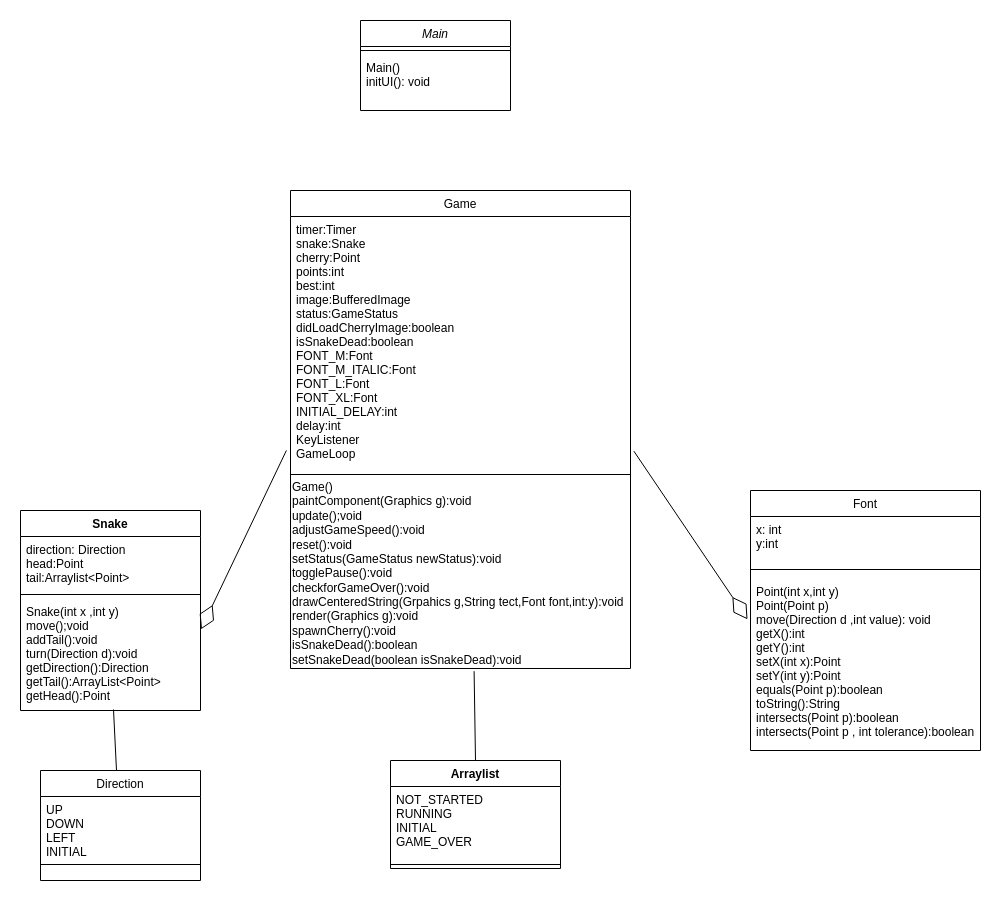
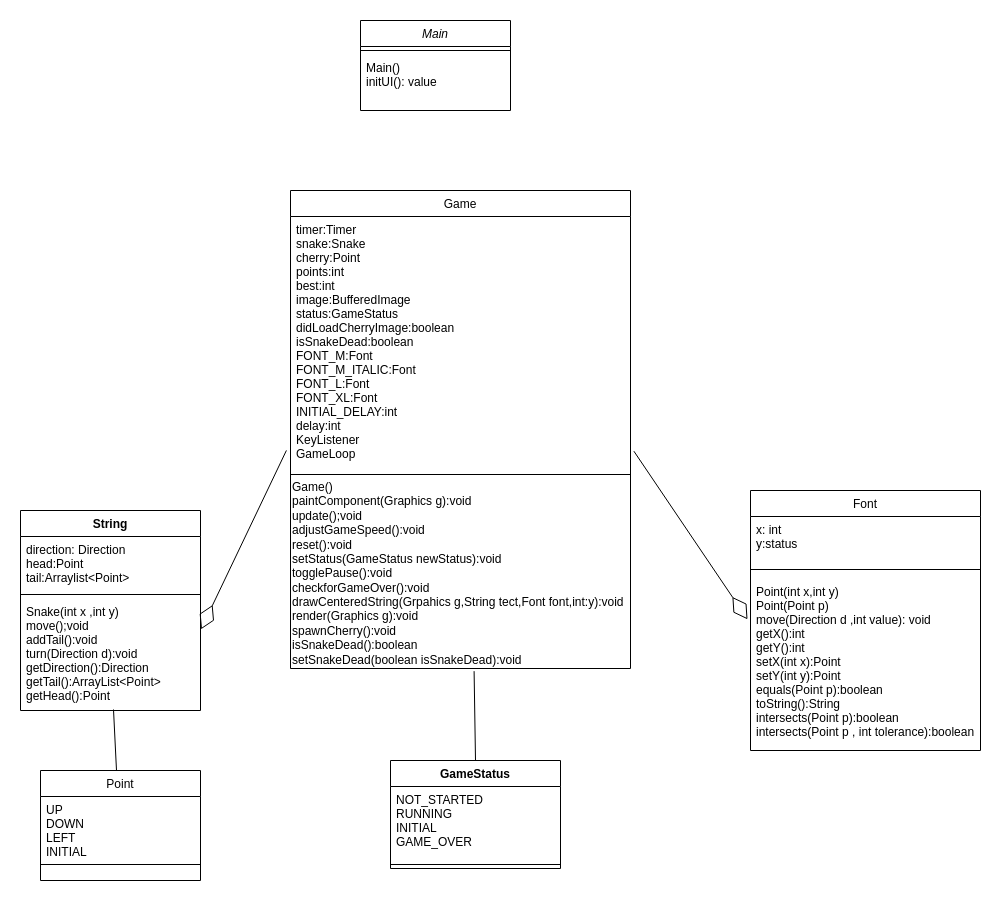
node "Main() initUI(): void": label "Main() initUI(): void" -> "Main() initUI(): value"
node "Snake": label "Snake" -> "String"
node "x: int y:int": label "x: int y:int" -> "x: int y:status"
node "Arraylist": label "Arraylist" -> "GameStatus"
node "Direction": label "Direction" -> "Point"
